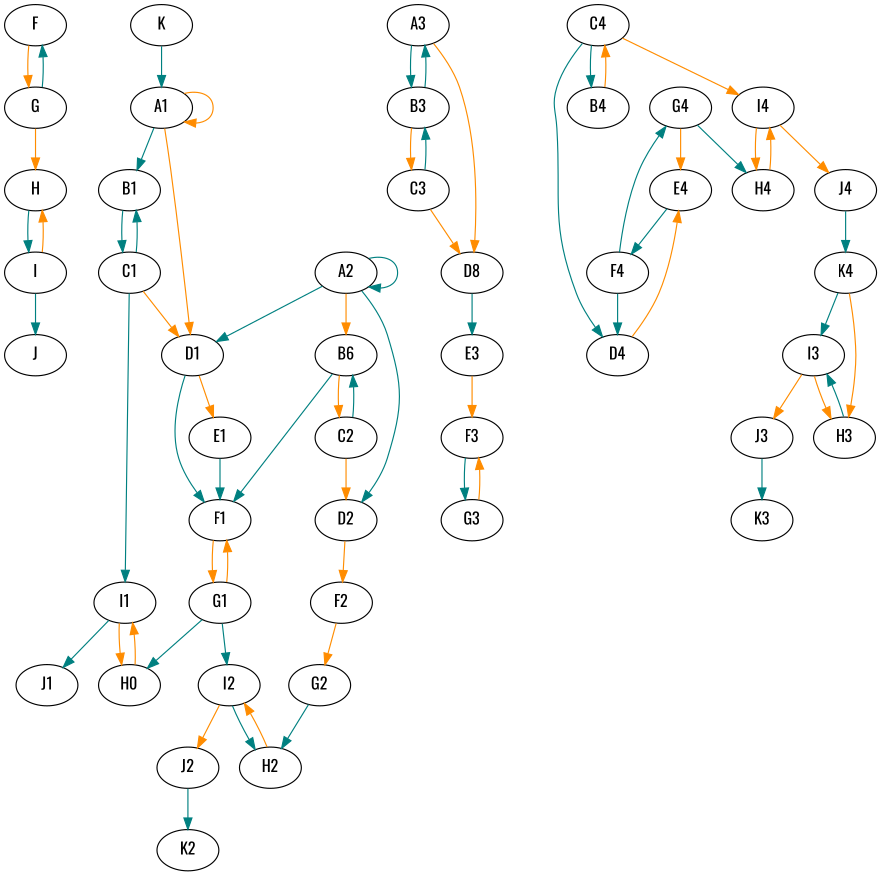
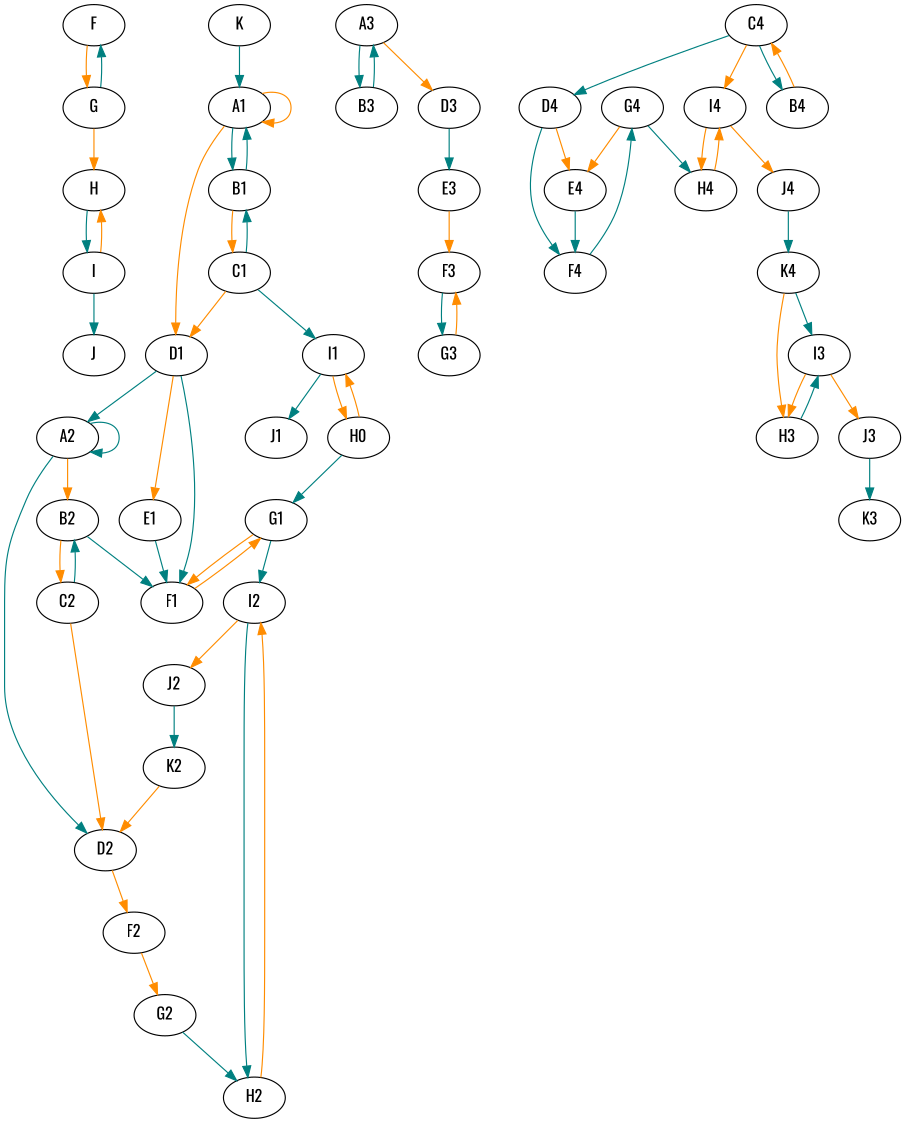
edge "B1" -> "A1": added
node "C3": removed
edge "B1" -> "C1": color teal -> darkorange
node "D8": label "D8" -> "D3"
edge "F4" -> "D4": reversed
edge "A2" -> "D1": reversed
node "B6": label "B6" -> "B2"
edge "G1" -> "H0": reversed
edge "K2" -> "D2": added
